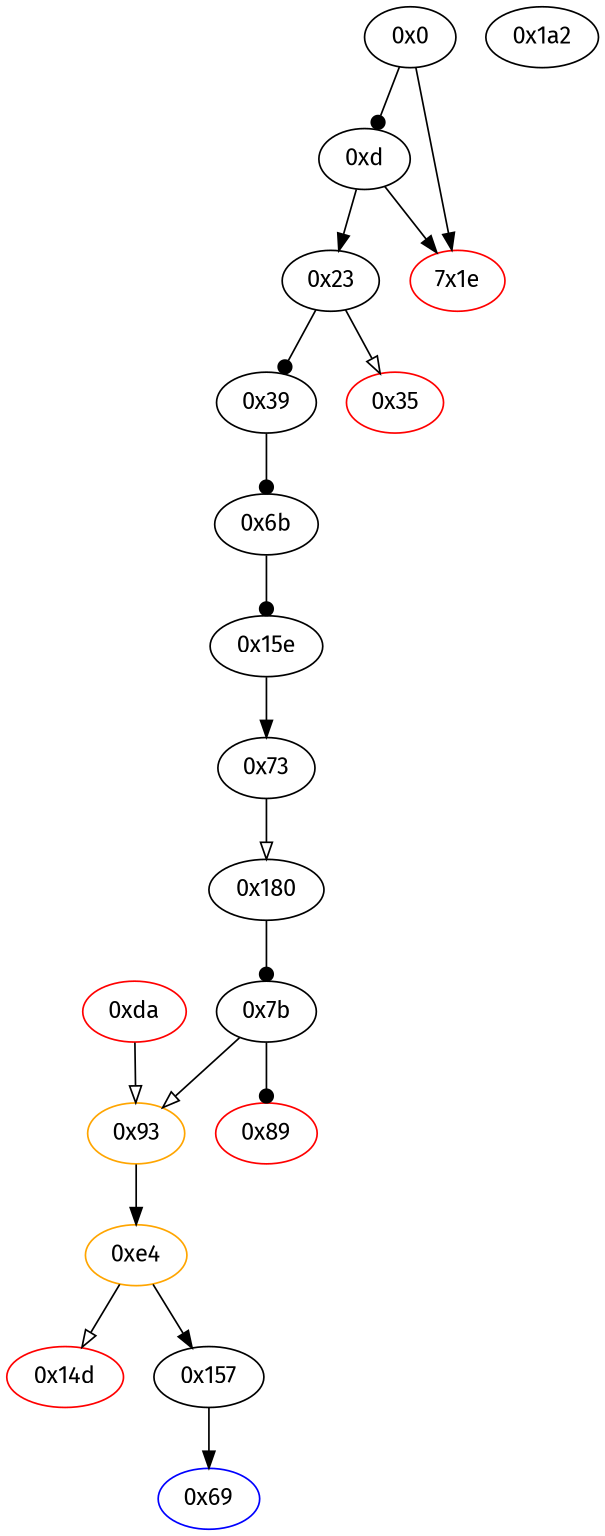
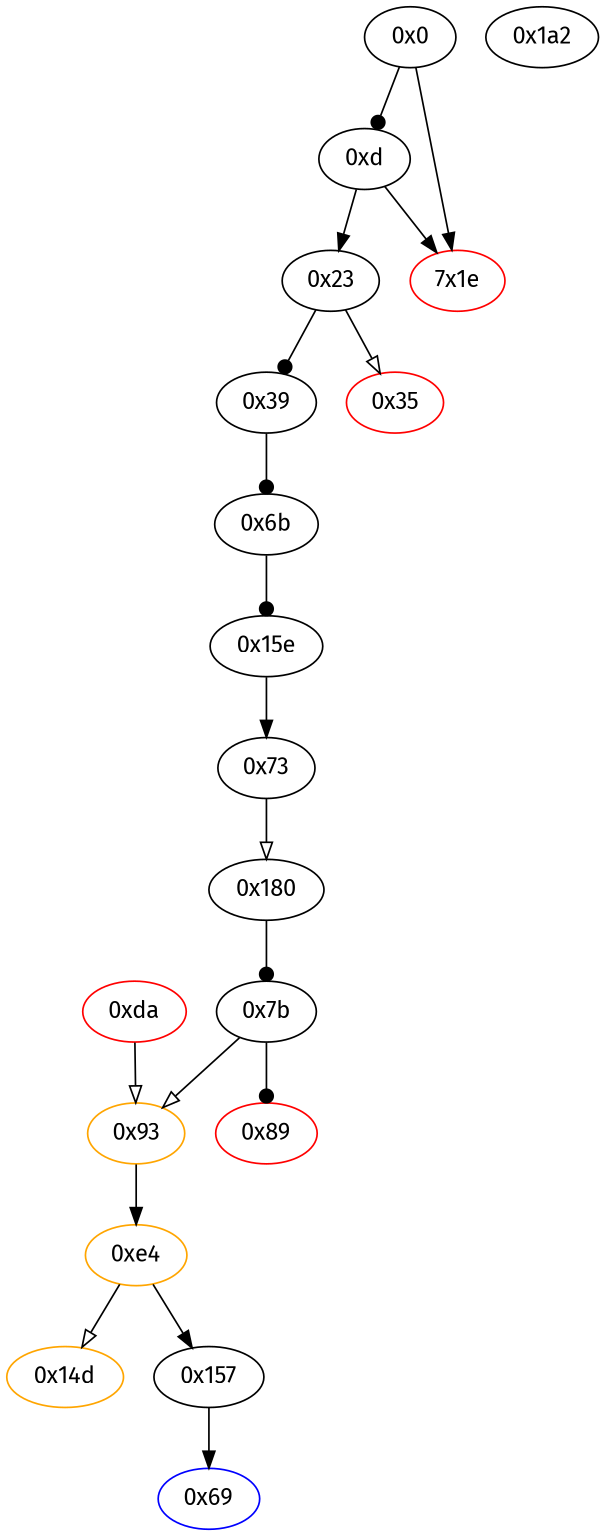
node "0x14d": color red -> orange
